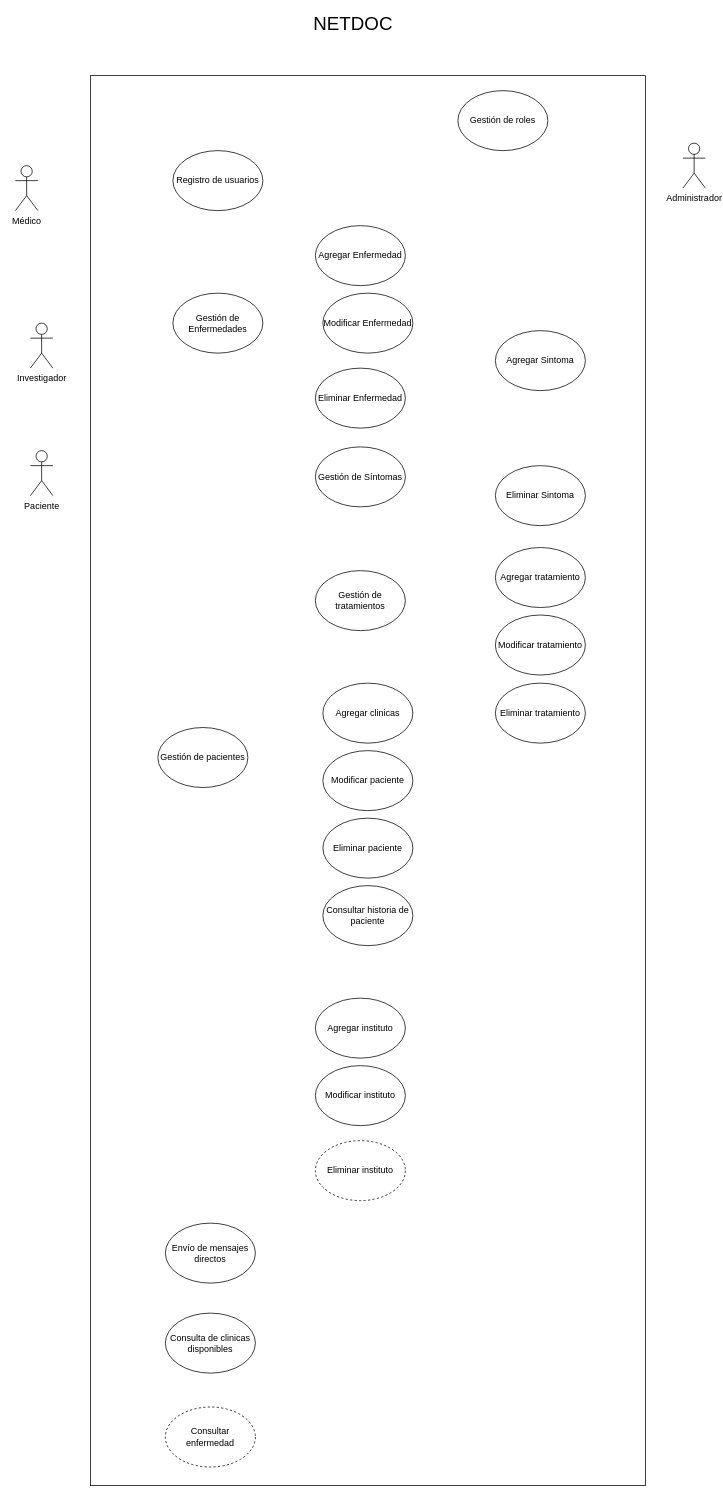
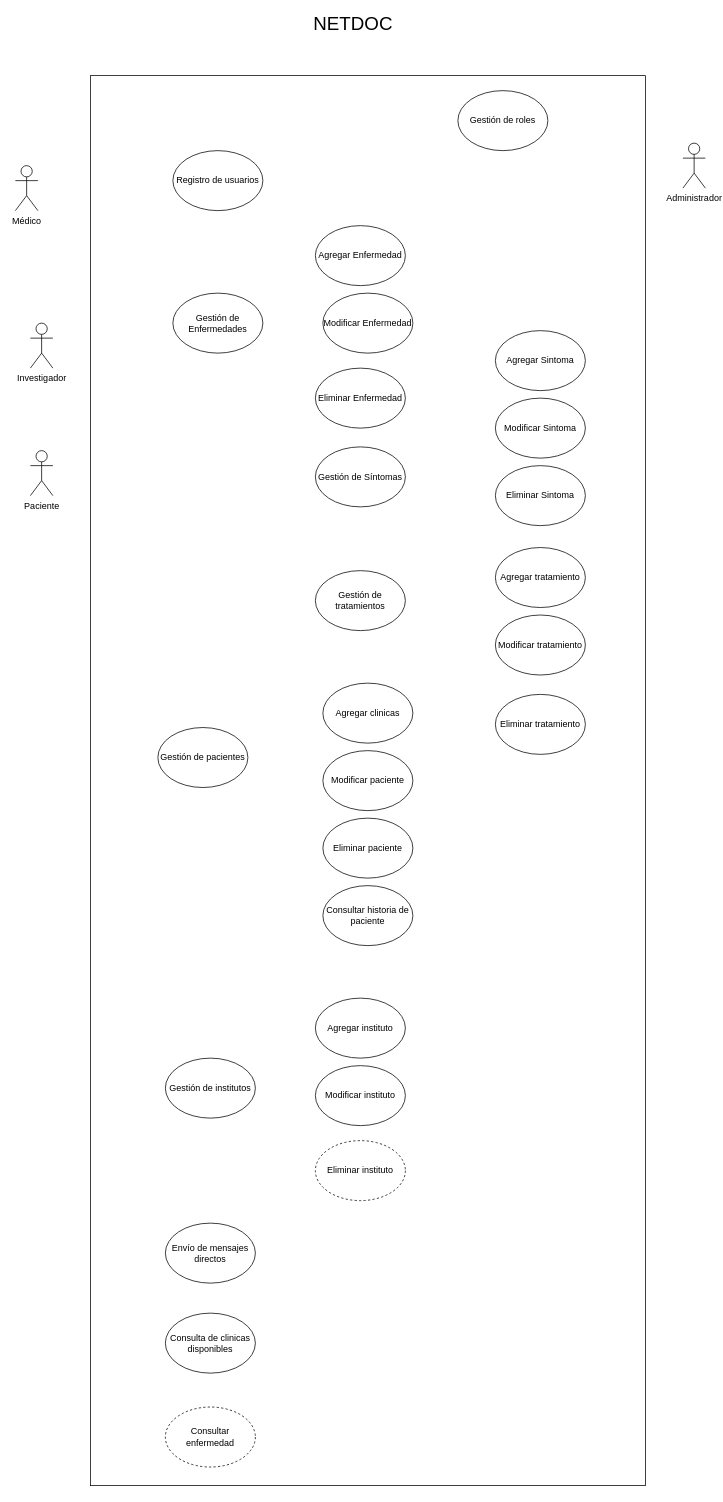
node "Modificar Sintoma": added
node "Eliminar tratamiento": moved (540, 713) -> (540, 724)
node "Gestión de institutos": added
